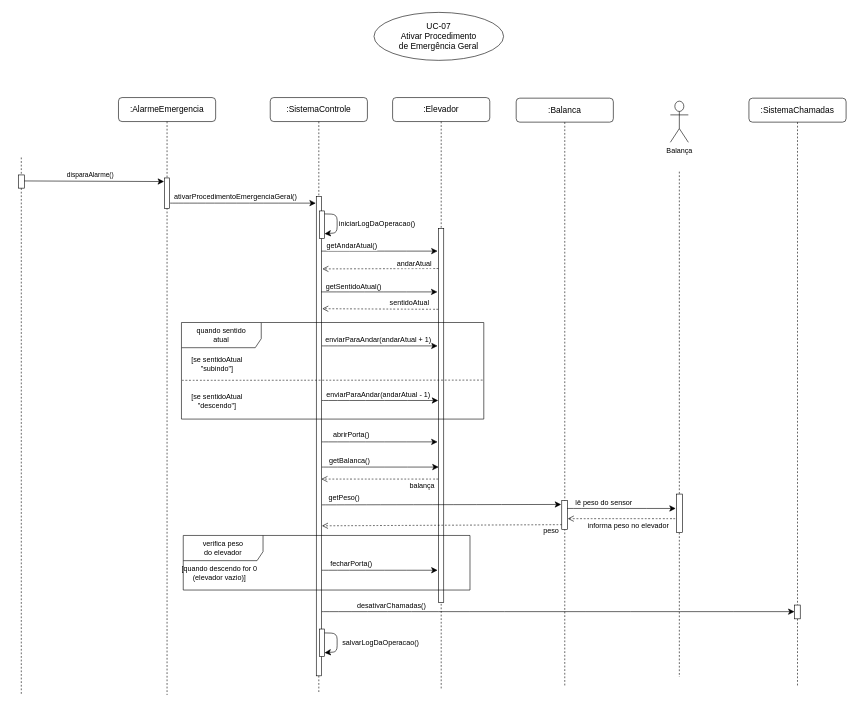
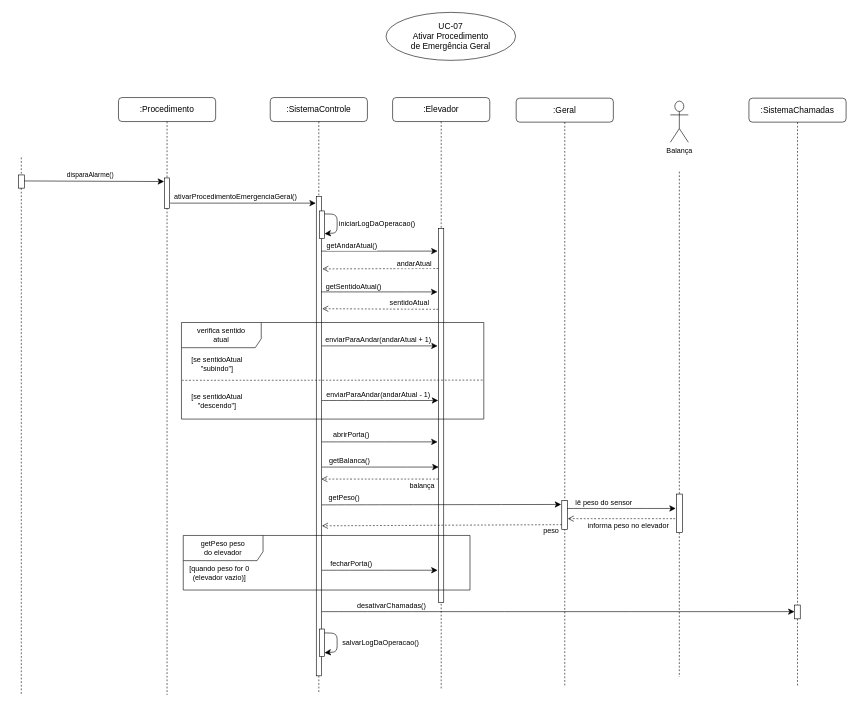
node "UC-07 Ativar Procedimento de Emergência Geral": moved (439, 36) -> (451, 36)
node ":AlarmeEmergencia": label ":AlarmeEmergencia" -> ":Procedimento"
node ":Balanca": label ":Balanca" -> ":Geral"
node "quando sentido atual": label "quando sentido atual" -> "verifica sentido atual"
node "verifica peso do elevador": label "verifica peso do elevador" -> "getPeso peso do elevador"
node "[quando descendo for 0 (elevador vazio)]": label "[quando descendo for 0 (elevador vazio)]" -> "[quando peso for 0 (elevador vazio)]"
